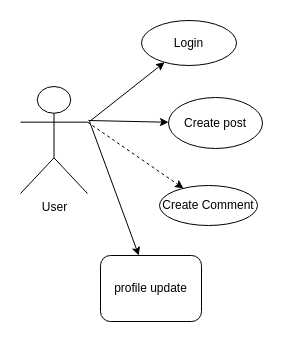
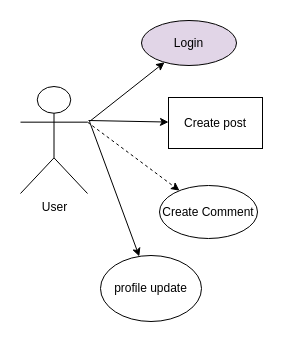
node "Login": fillcolor #ffffff -> #e1d5e7
node "Create post": shape ellipse -> rectangle
node "Create Comment": size 98x40 -> 98x53
node "profile update": shape rounded rectangle -> ellipse
